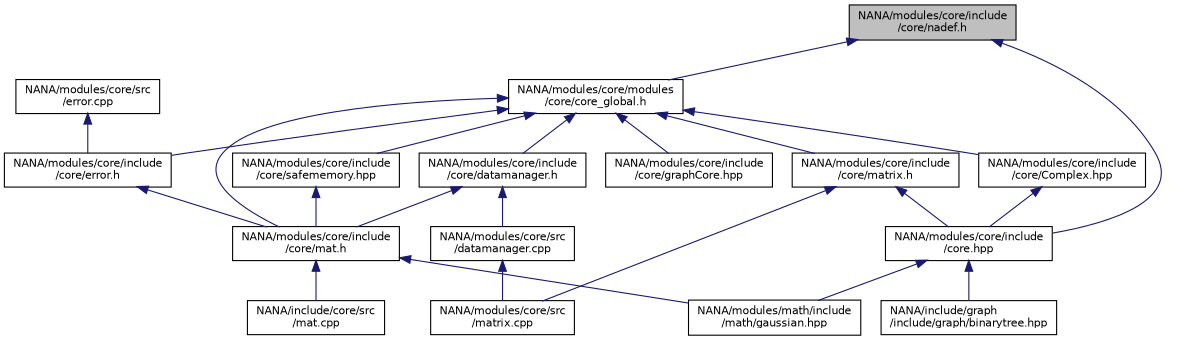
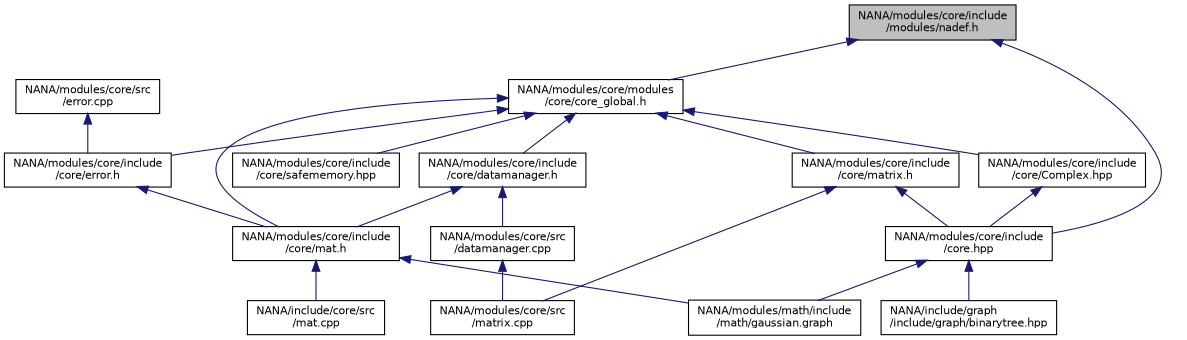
node "NANA/modules/core/include /core/nadef.h": label "NANA/modules/core/include /core/nadef.h" -> "NANA/modules/core/include /modules/nadef.h"
node "NANA/modules/core/include /core/graphCore.hpp": removed
edge "NANA/modules/core/include /core/mat.h" -> "NANA/modules/core/include /core/safememory.hpp": removed
node "NANA/modules/math/include /math/gaussian.hpp": label "NANA/modules/math/include /math/gaussian.hpp" -> "NANA/modules/math/include /math/gaussian.graph"
